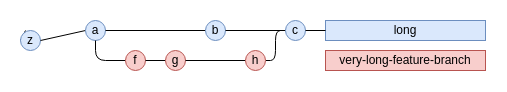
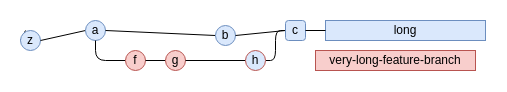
node "b": moved (216, 31) -> (226, 36)
node "c": shape ellipse -> rounded rectangle
node "h": fillcolor #f8cecc -> #dae8fc
node "very-long-feature-branch": moved (406, 61) -> (396, 61)
